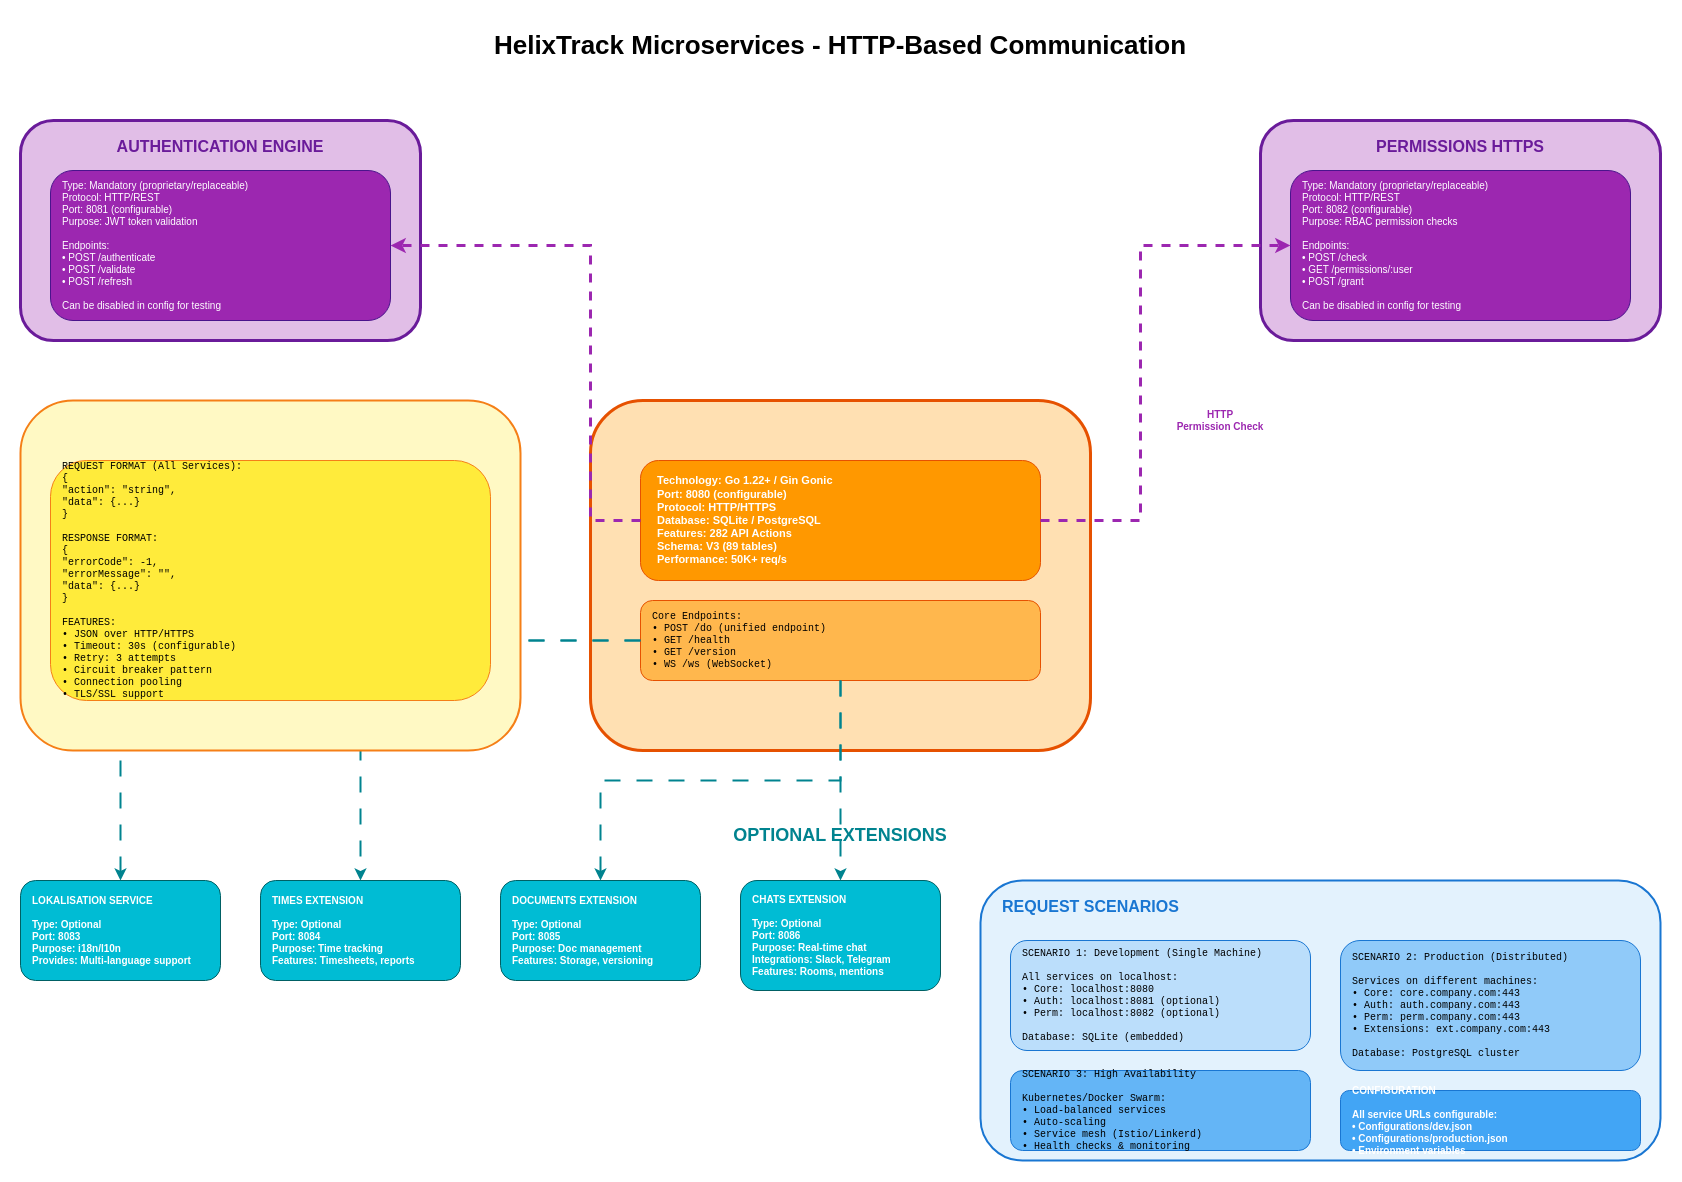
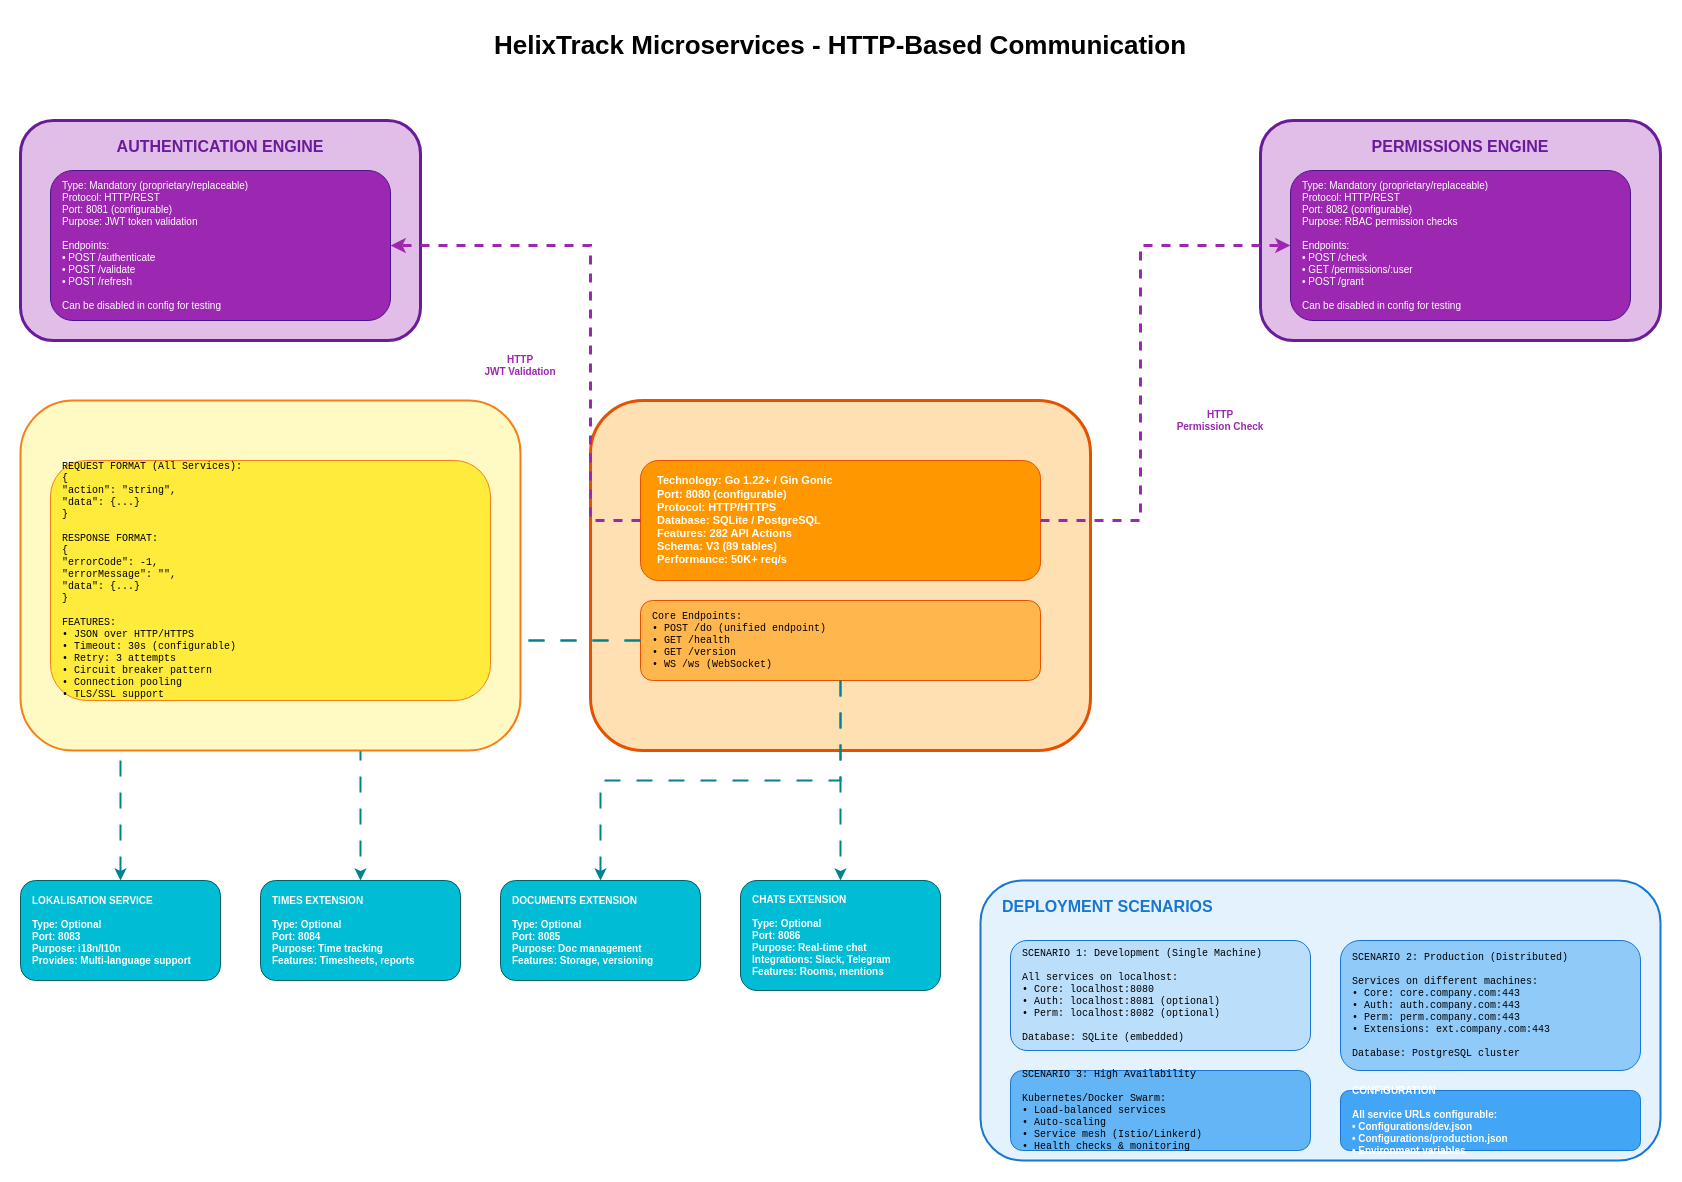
node "PERMISSIONS HTTPS": label "PERMISSIONS HTTPS" -> "PERMISSIONS ENGINE"
node "HTTP JWT Validation": added
node "OPTIONAL EXTENSIONS": removed
node "REQUEST SCENARIOS": label "REQUEST SCENARIOS" -> "DEPLOYMENT SCENARIOS"
